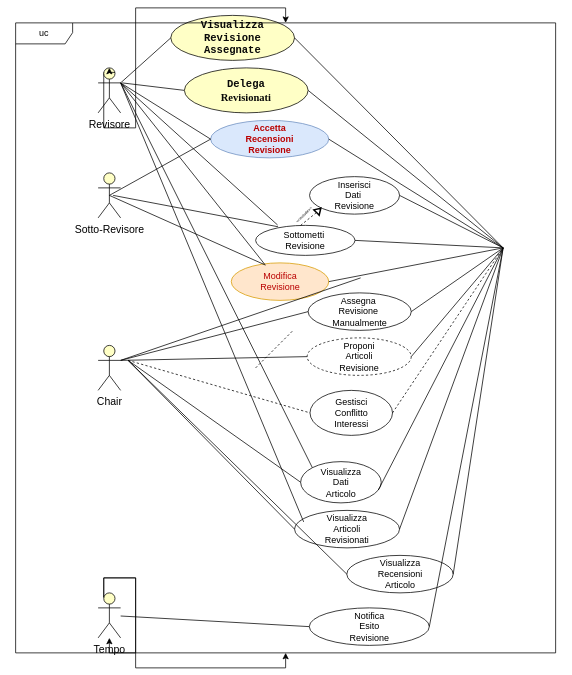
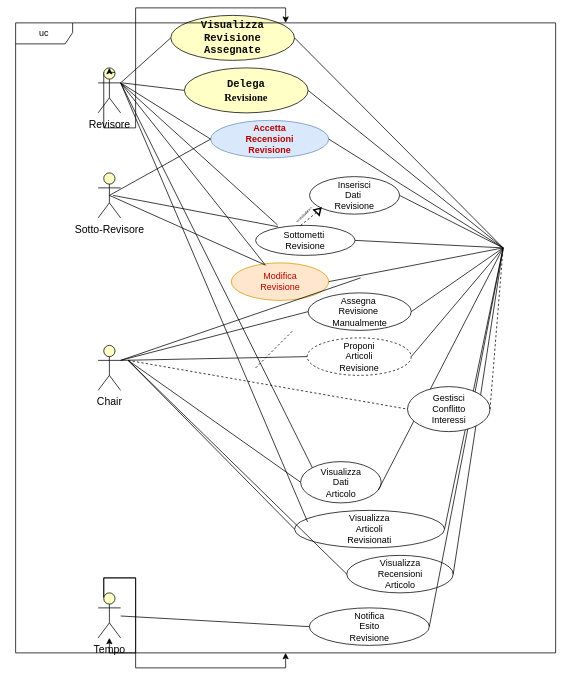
node "Delega Revisionati": label "Delega Revisionati" -> "Delega Revisione"
node "Gestisci Conflitto Interessi": moved (351, 413) -> (449, 409)
node "Visualizza Articoli Revisionati": size 105x38 -> 150x38
